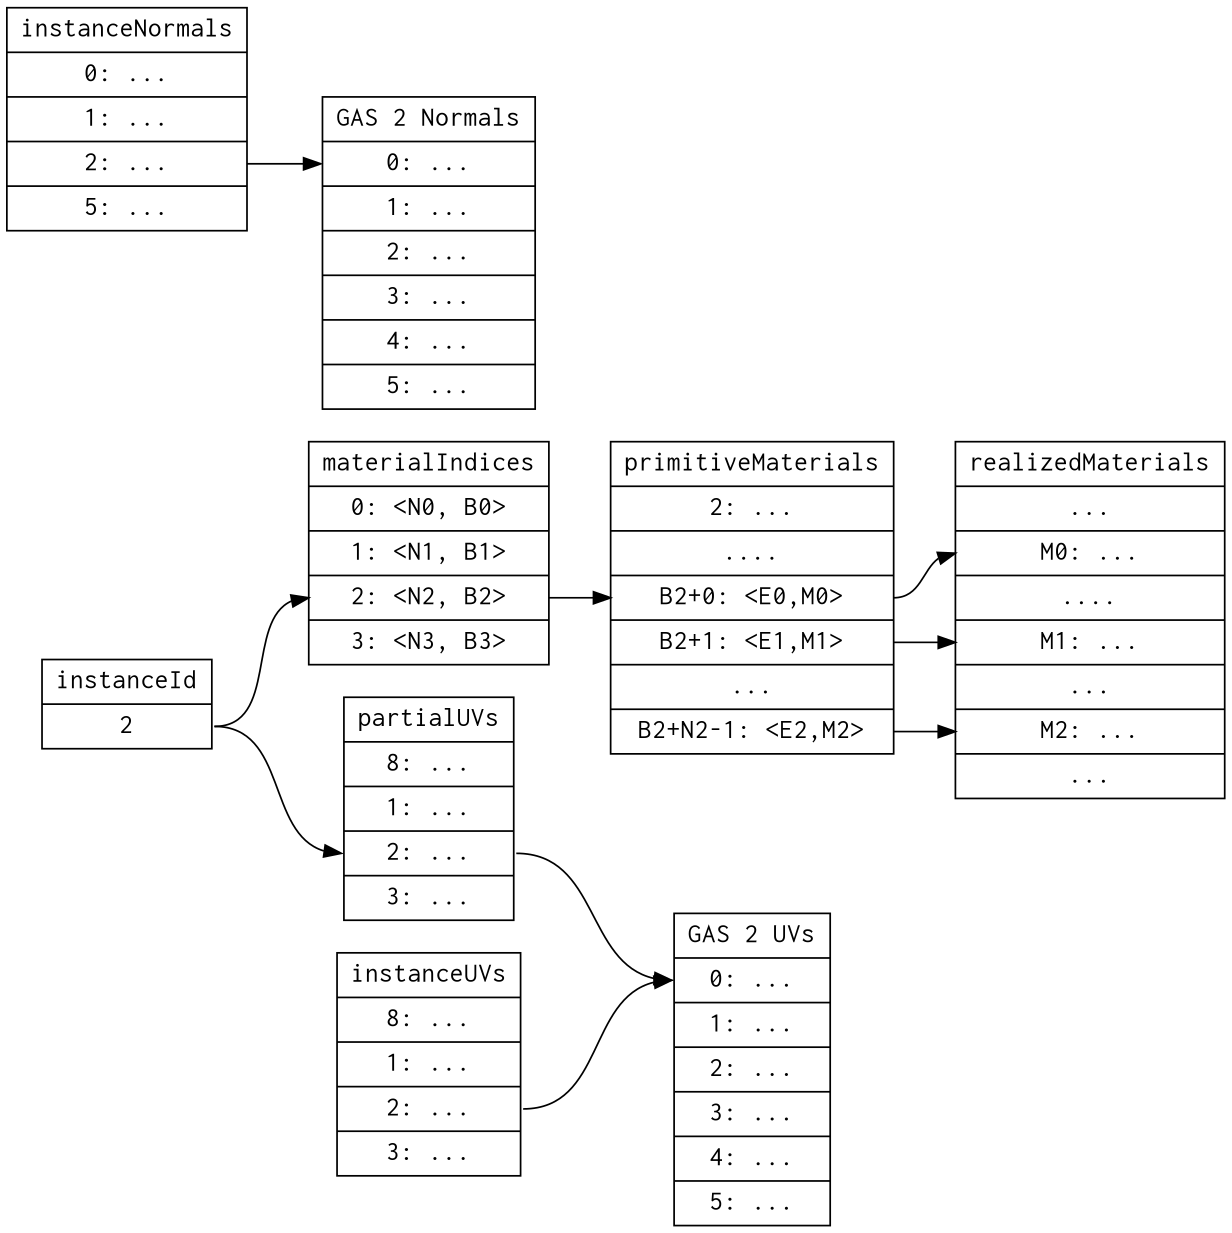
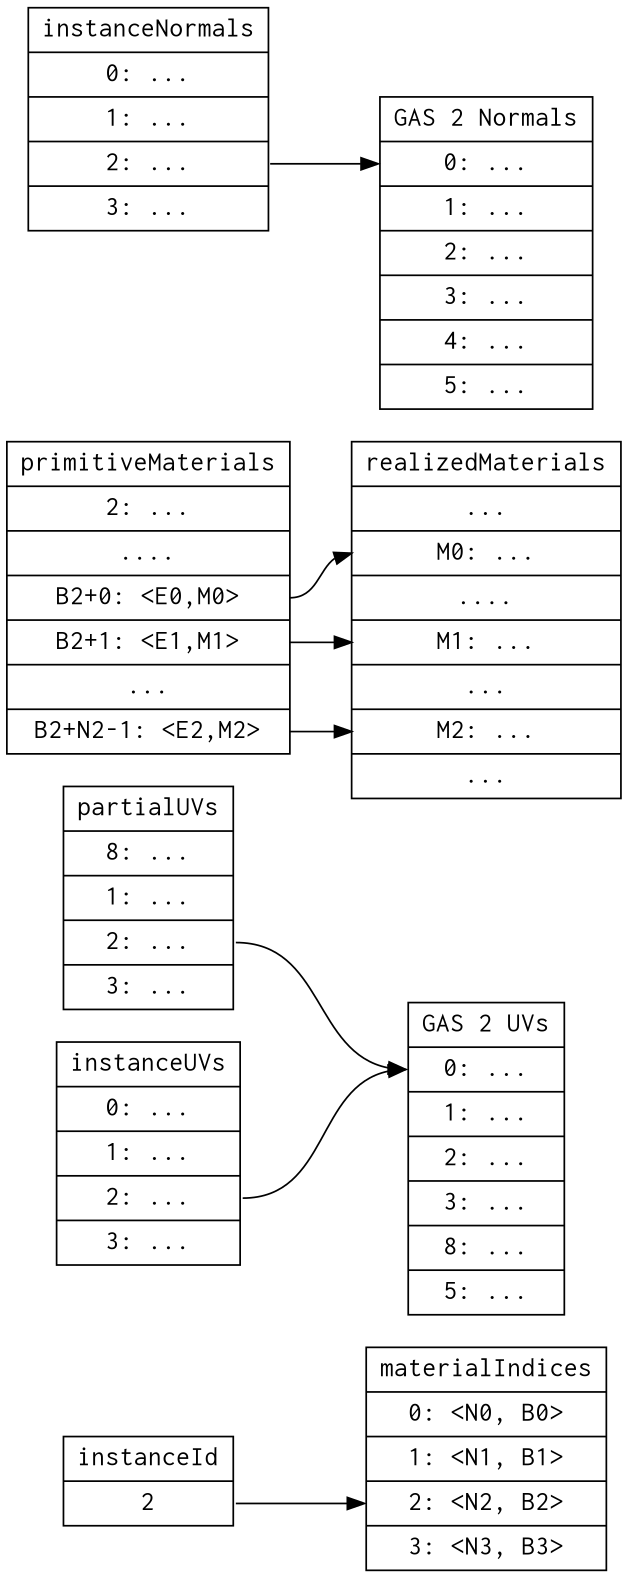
node "instanceNormals": text "5: ..." -> "3: ..."
edge "materialIndices" -> "primitiveMaterials": removed
edge "instanceId" -> "partialUVs": removed
node "instanceUVs": text "8: ..." -> "0: ..."
node "GAS 2 UVs": text "4: ..." -> "8: ..."
